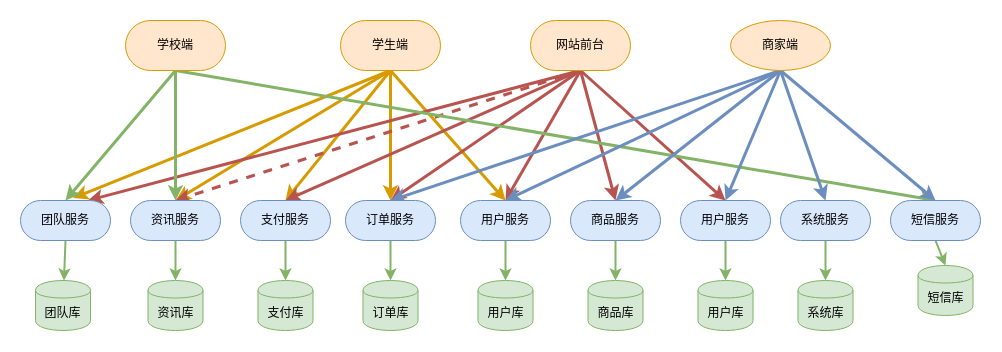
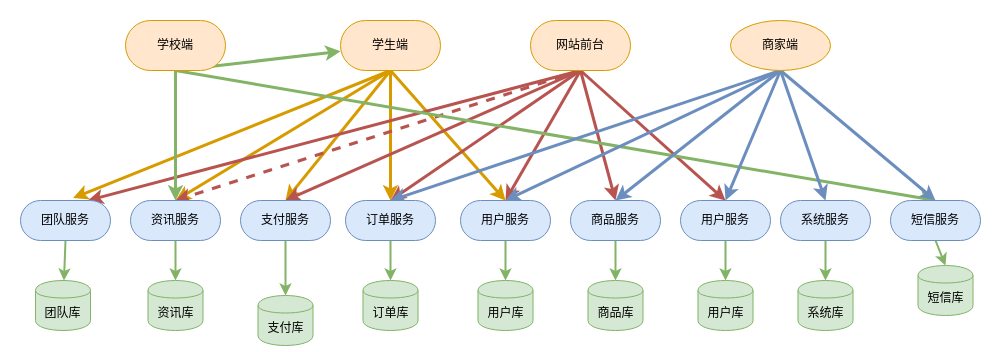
edge "学校端" -> "团队服务": now "学校端" -> "学生端"
node "支付库": moved (286, 306) -> (286, 321)
